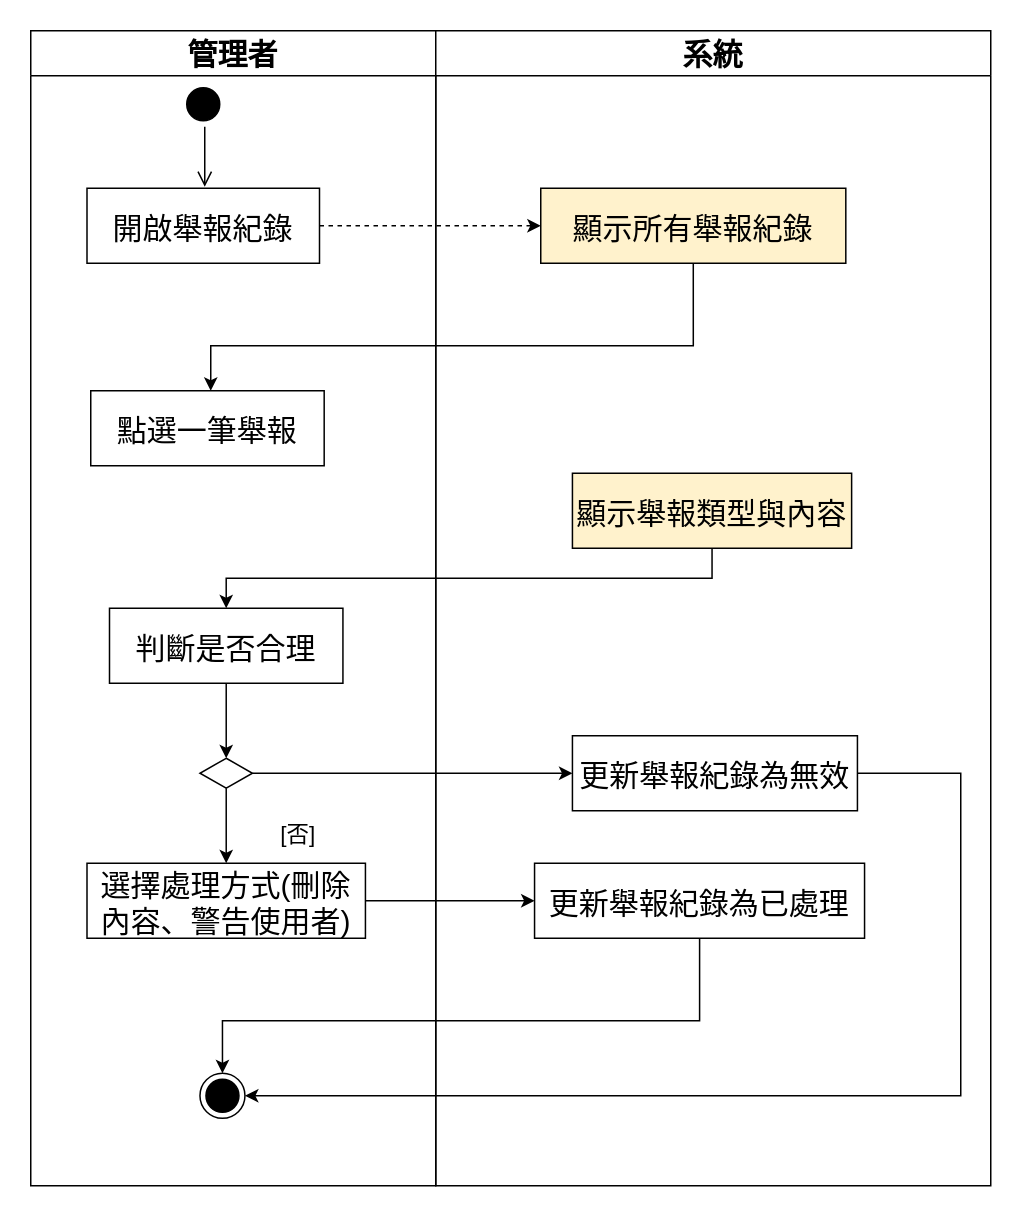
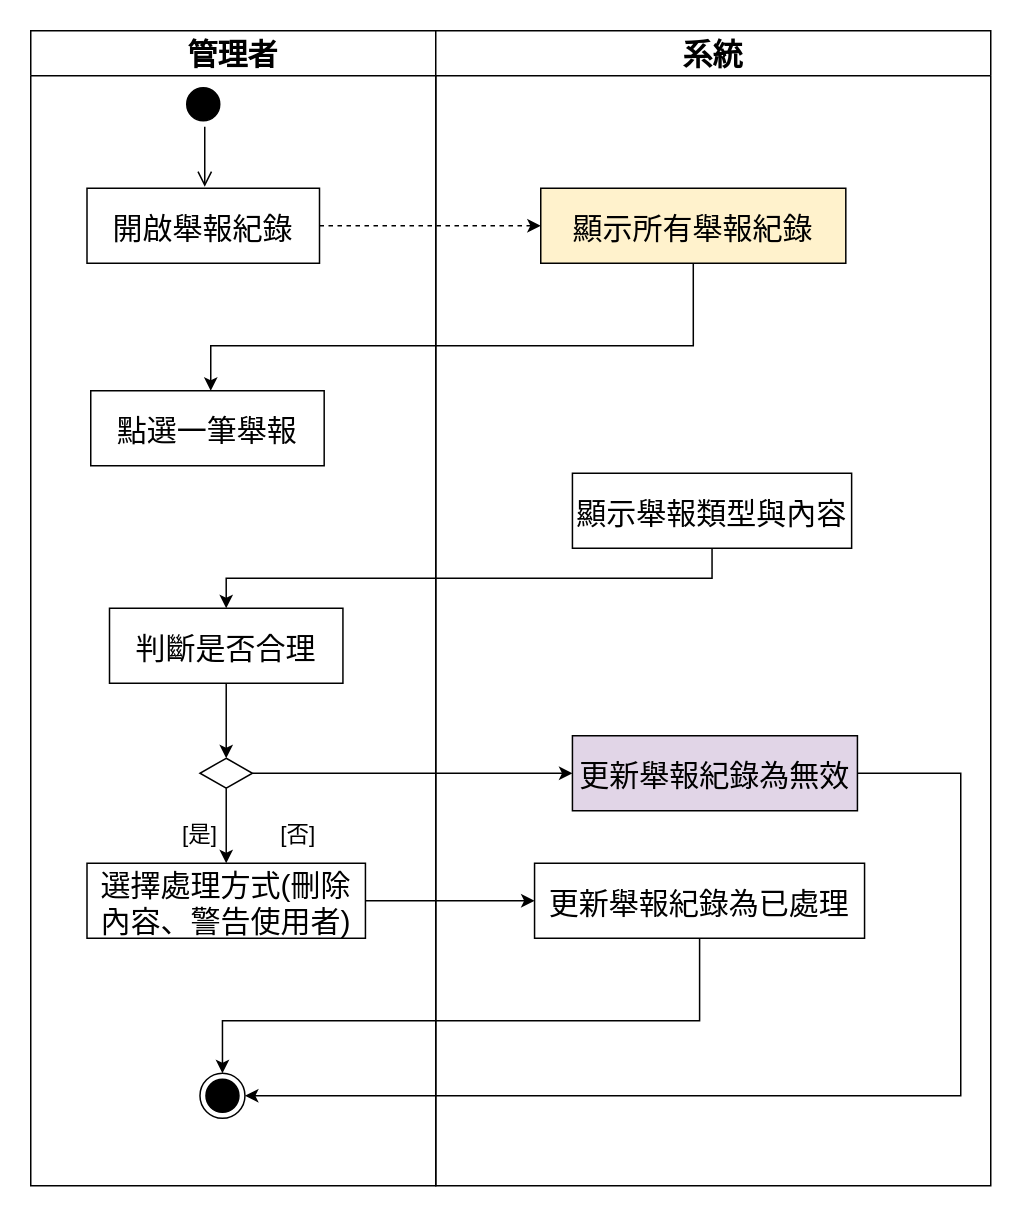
node "顯示舉報類型與內容": fillcolor #fff2cc -> #ffffff
node "更新舉報紀錄為無效": fillcolor #ffffff -> #e1d5e7
node "[是]": added
